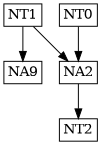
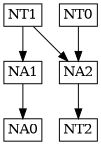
node "NA9": label "NA9" -> "NA1"
node "NA0": added
